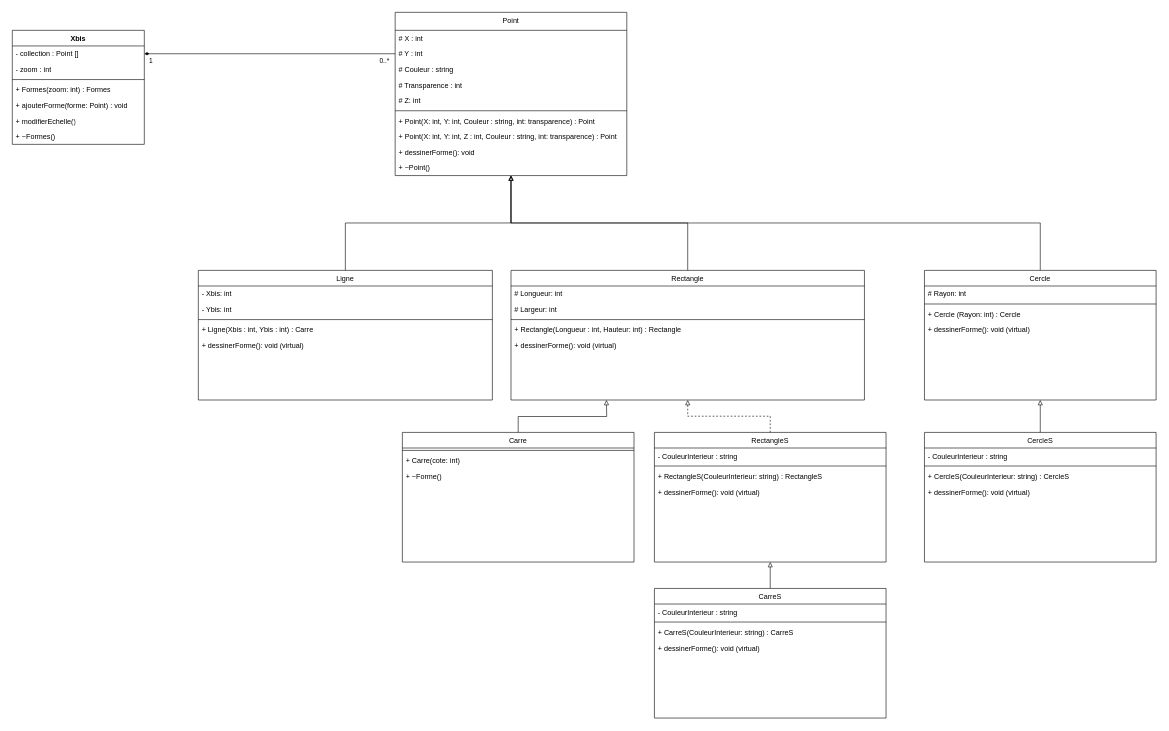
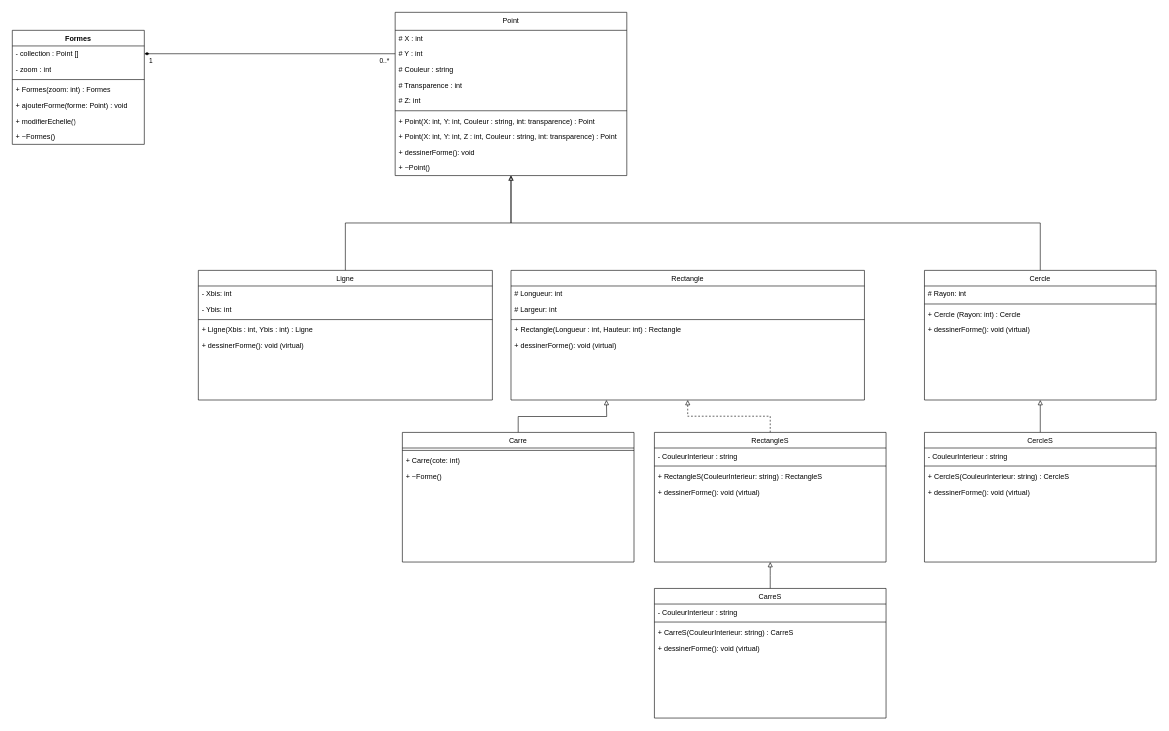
node "Xbis": label "Xbis" -> "Formes"
edge "Rectangle" -> "Point": removed
node "+ Ligne(Xbis : int, Ybis : int) : Carre": label "+ Ligne(Xbis : int, Ybis : int) : Carre" -> "+ Ligne(Xbis : int, Ybis : int) : Ligne"
